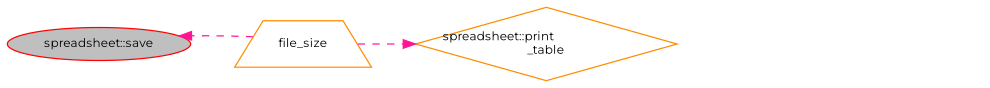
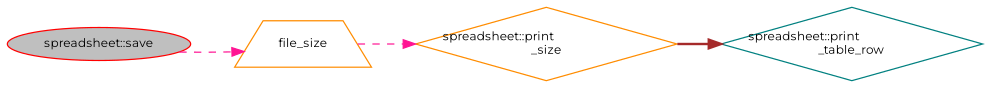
edge "file_size" -> "spreadsheet::save": reversed
node "spreadsheet::print _table": label "spreadsheet::print _table" -> "spreadsheet::print _size"
node "spreadsheet::print _table_row": added
